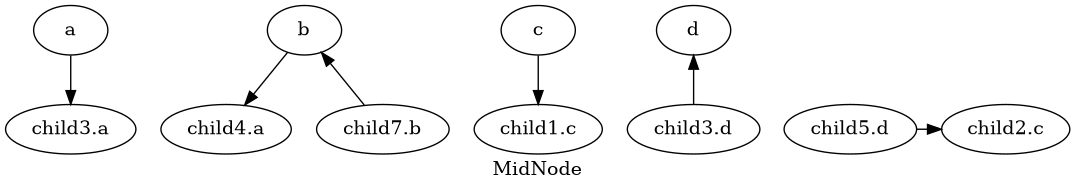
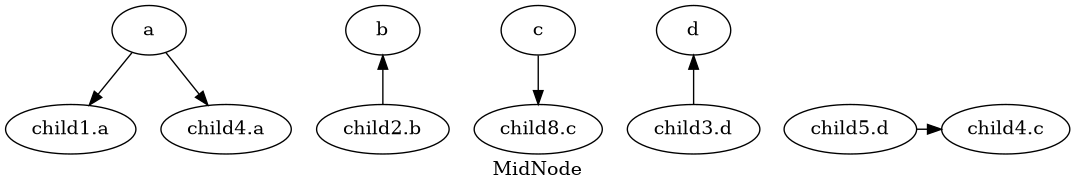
edge "b" -> "child4.a": now "a" -> "child4.a"
node "child3.a": label "child3.a" -> "child1.a"
node "child7.b": label "child7.b" -> "child2.b"
node "child1.c": label "child1.c" -> "child8.c"
node "child2.c": label "child2.c" -> "child4.c"
